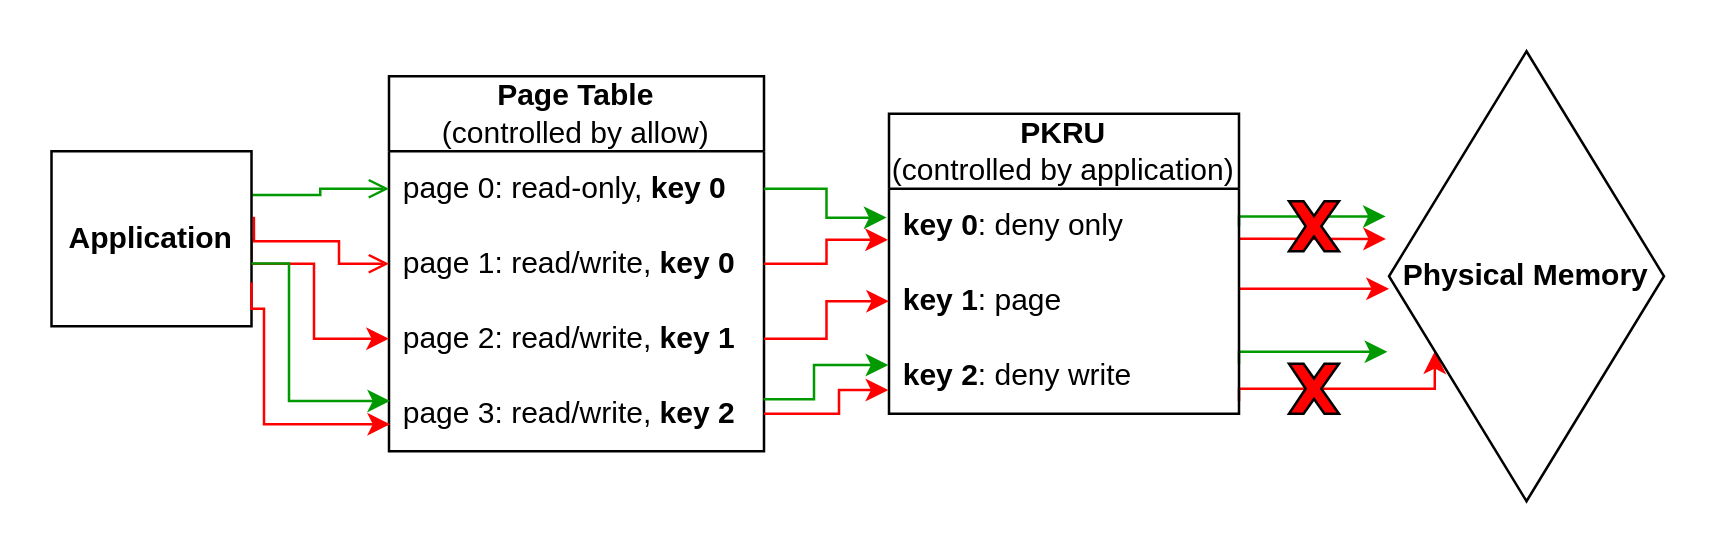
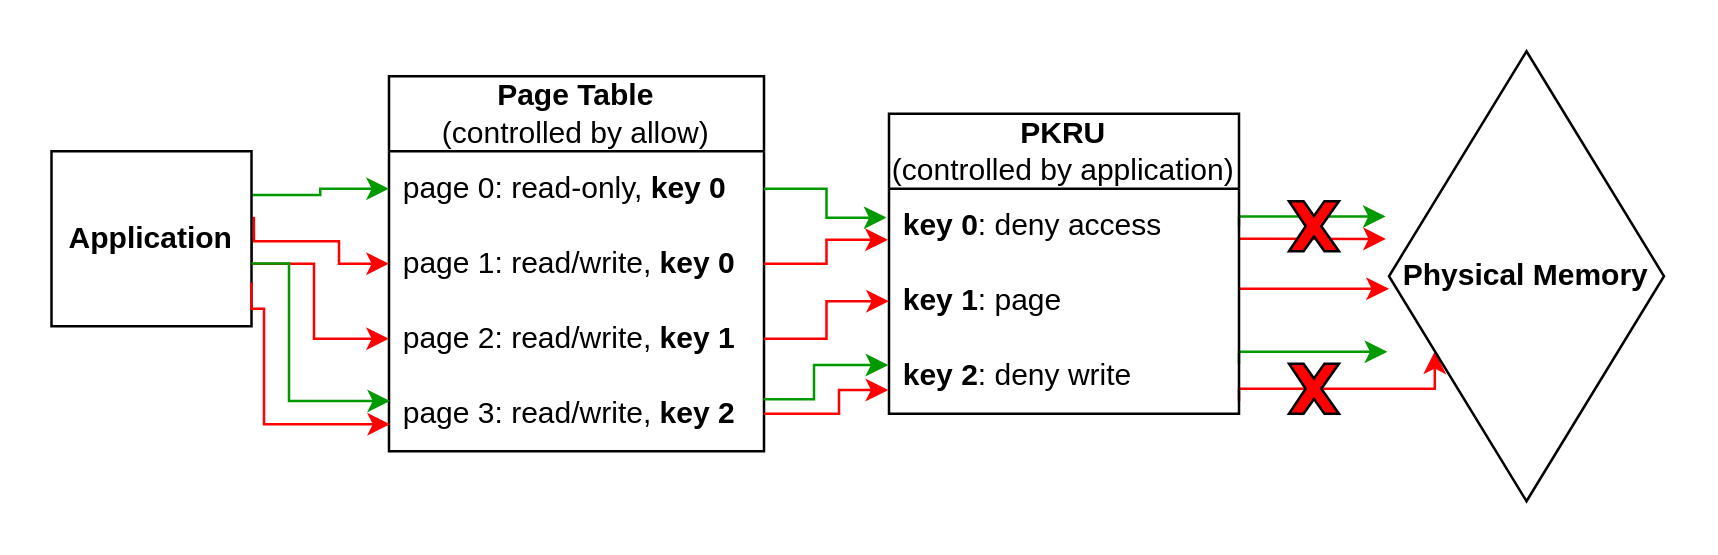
edge "Application" -> "page 0: read-only, key 0": arrowhead open -> classic
node "key 0: deny only": label "key 0: deny only" -> "key 0: deny access"
edge "Application" -> "page 1: read/write, key 0": arrowhead open -> classic
